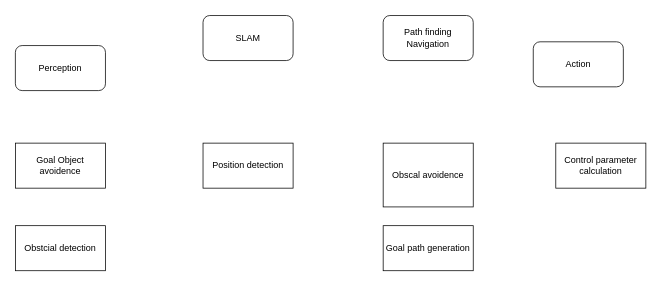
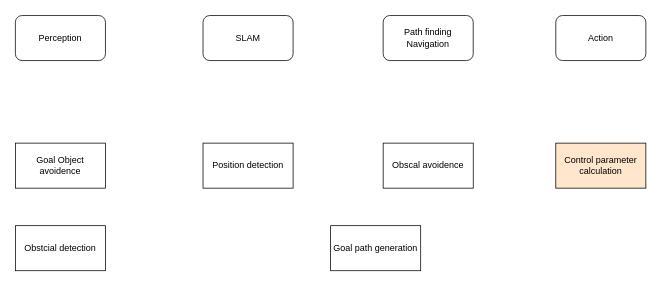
node "Action": moved (578, 64) -> (600, 38)
node "Perception": moved (60, 68) -> (60, 38)
node "Control parameter calculation": fillcolor #ffffff -> #ffe6cc
node "Obscal avoidence": size 90x64 -> 90x45
node "Goal path generation": moved (428, 248) -> (375, 248)
